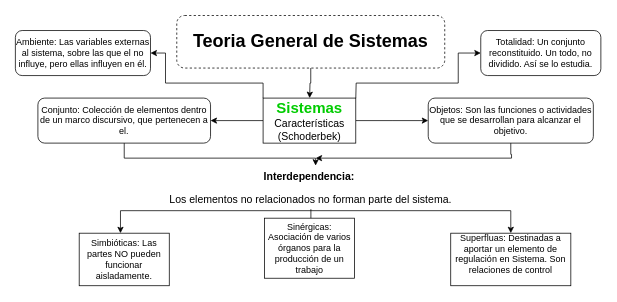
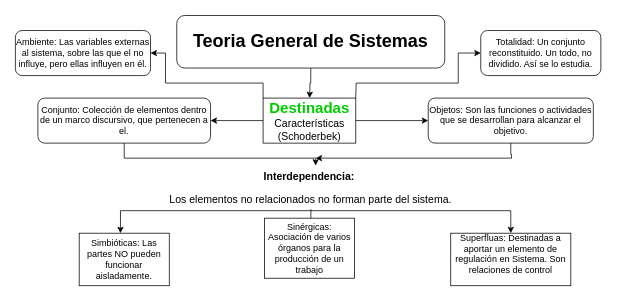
node "Teoria General de Sistemas": style dashed -> solid
node "Sistemas Características (Schoderbek)": label "Sistemas Características (Schoderbek)" -> "Destinadas Características (Schoderbek)"
